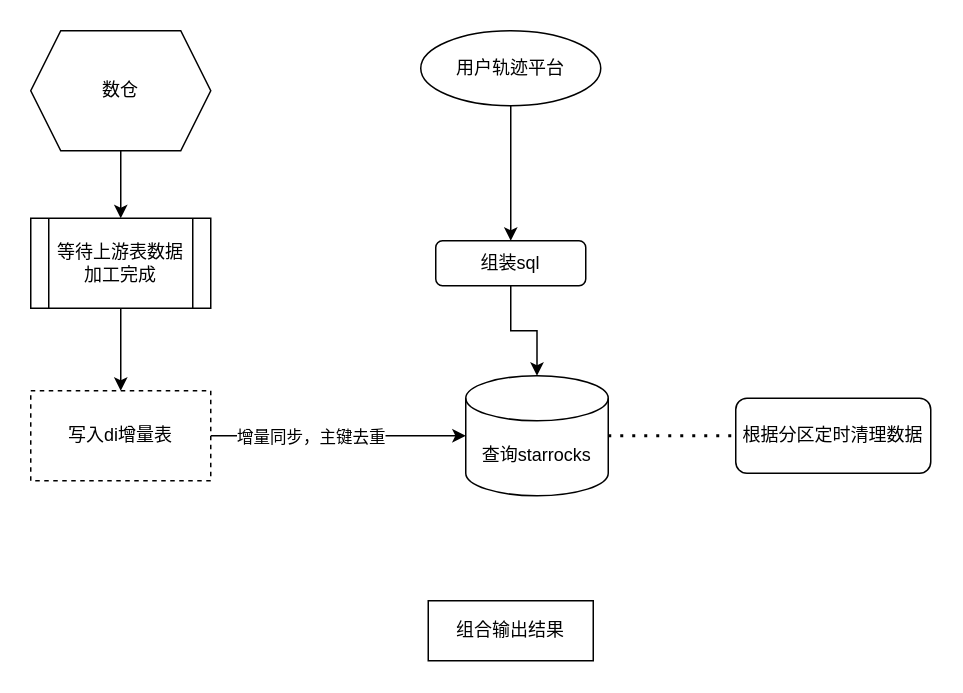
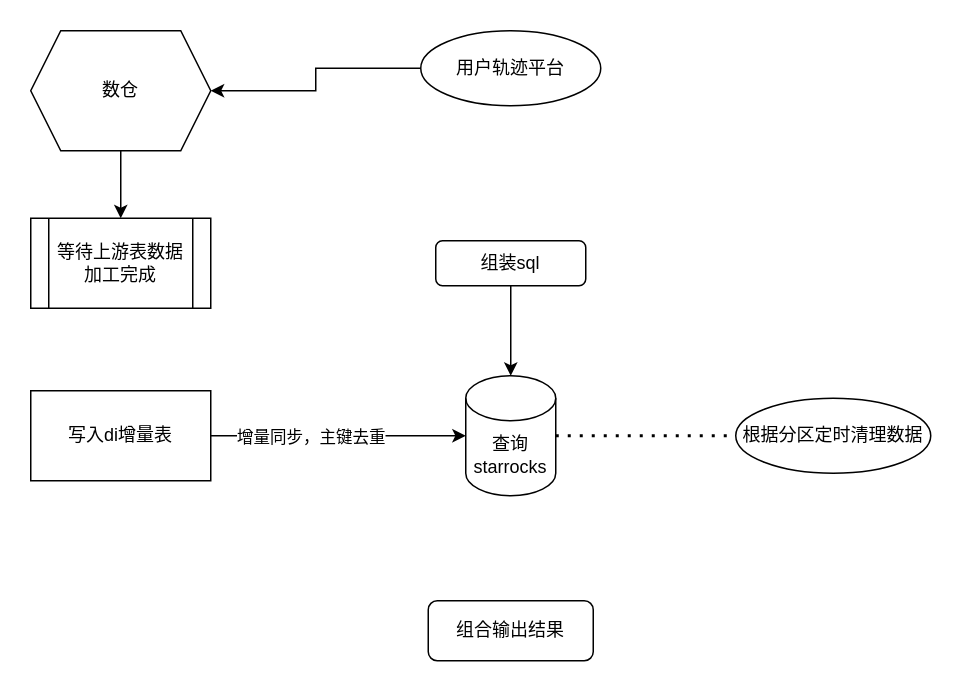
edge "用户轨迹平台" -> "组装sql": now "用户轨迹平台" -> "数仓"
edge "等待上游表数据加工完成" -> "写入di增量表": removed
node "写入di增量表": style dashed -> solid
node "查询starrocks": size 143x120 -> 90x120
node "根据分区定时清理数据": shape rounded rectangle -> ellipse
node "组合输出结果": shape rectangle -> rounded rectangle
